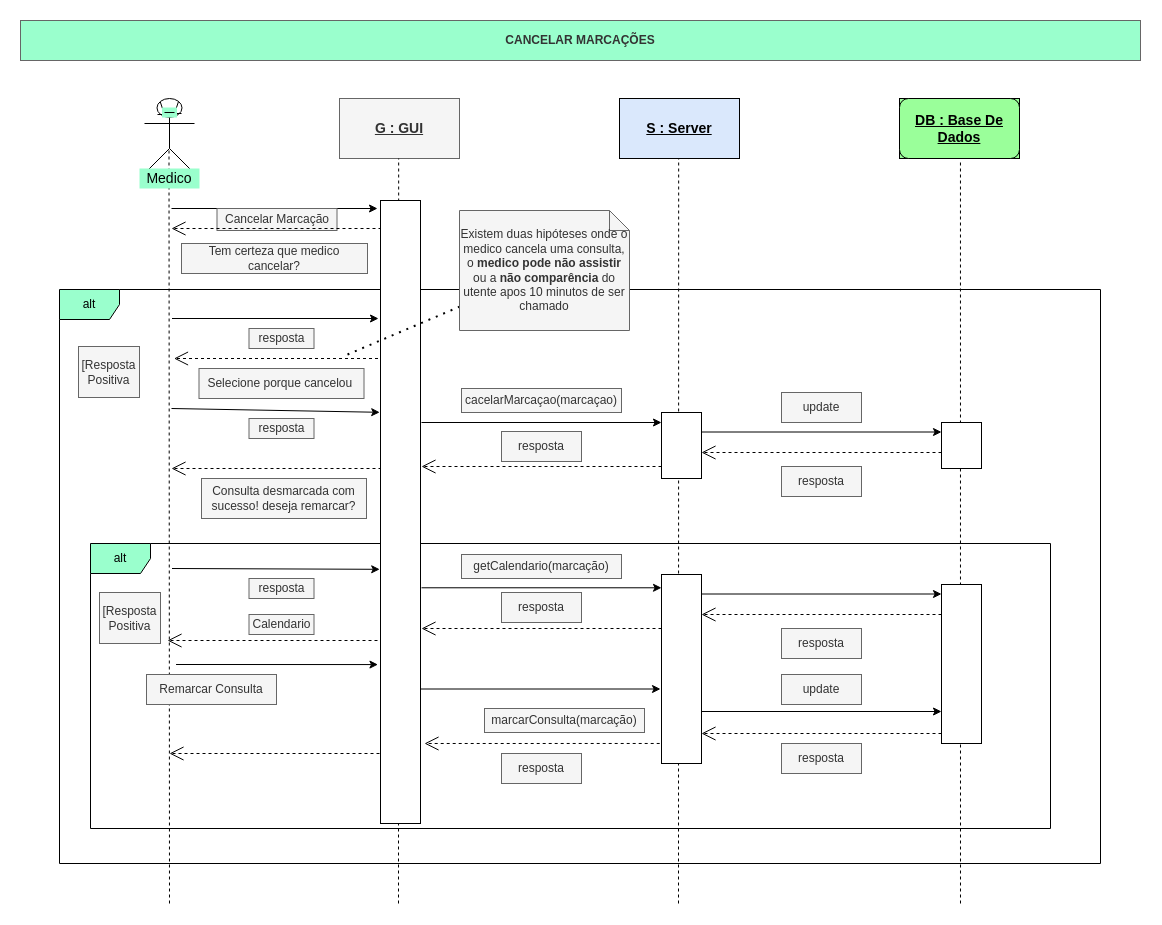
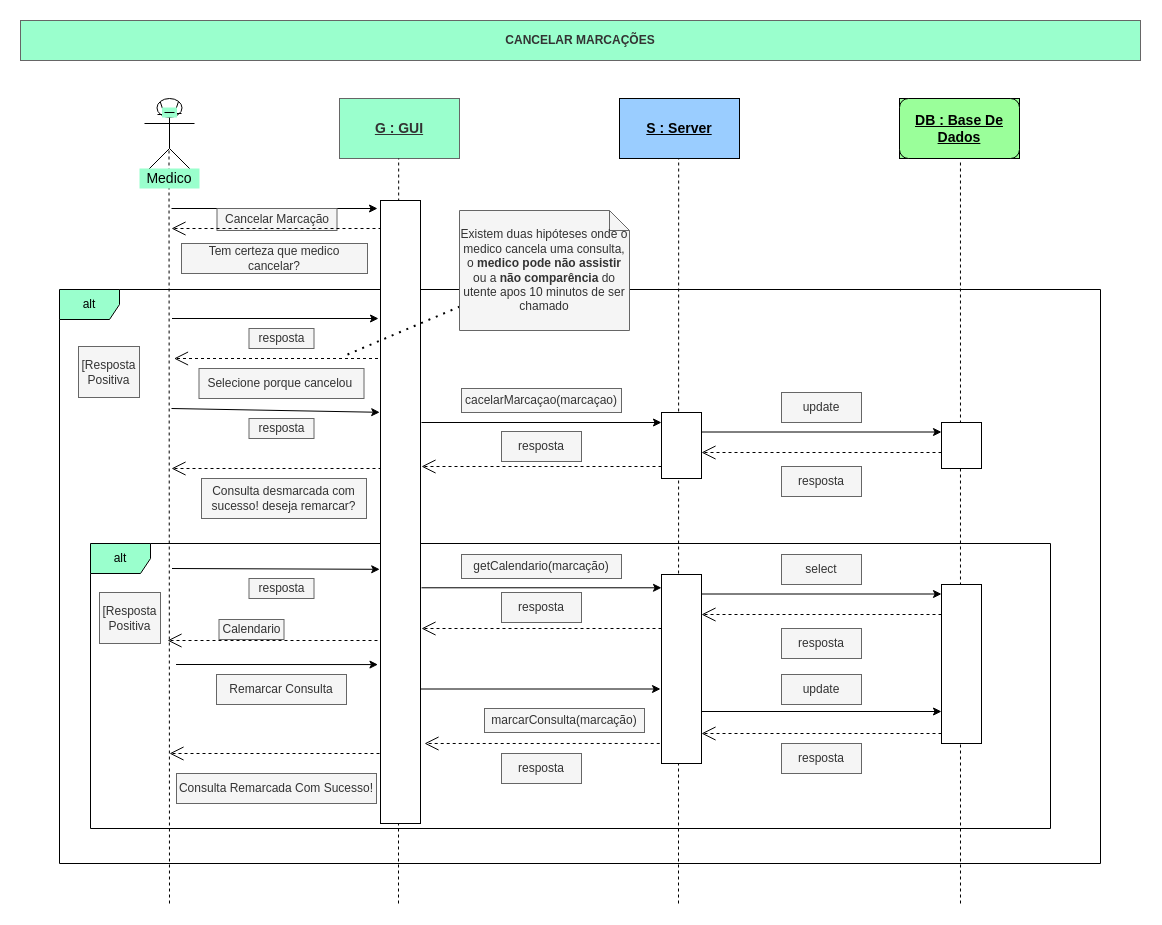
node "G : GUI": fillcolor #f5f5f5 -> #9affcd
node "S : Server": fillcolor #dae8fc -> #9acdff
node "select": added
node "Calendario": moved (282, 625) -> (252, 630)
node "Remarcar Consulta": moved (212, 690) -> (282, 690)
node "Consulta Remarcada Com Sucesso!": added
